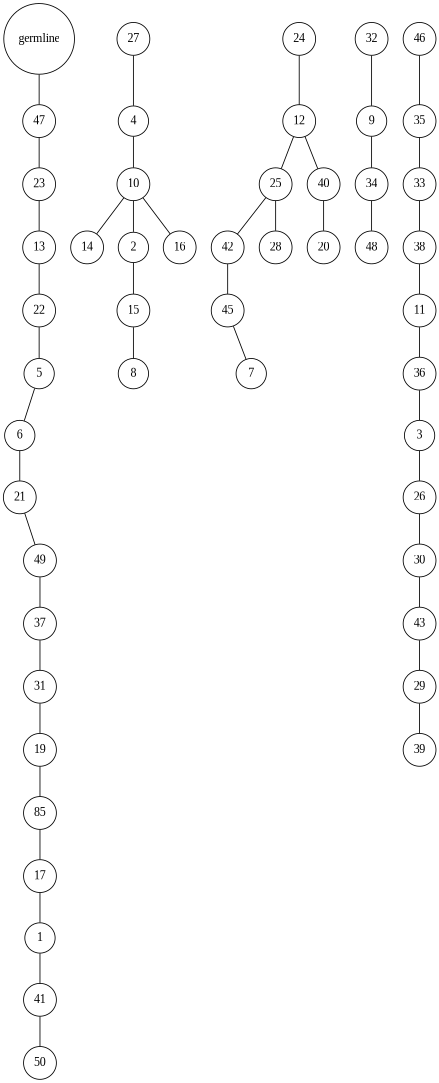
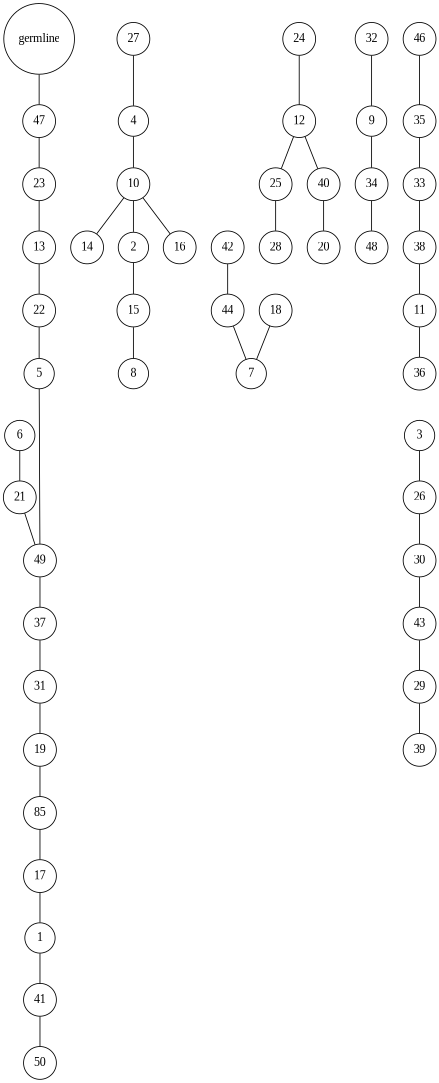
edge "25" -- "42": removed
node "45": label "45" -> "44"
node "18": added
edge "5" -- "6": now "5" -- "49"
edge "36" -- "3": removed
